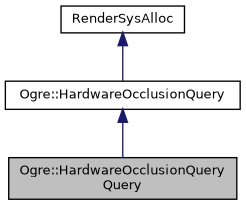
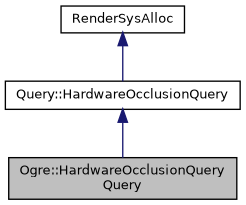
node "Ogre::HardwareOcclusionQuery": label "Ogre::HardwareOcclusionQuery" -> "Query::HardwareOcclusionQuery"
